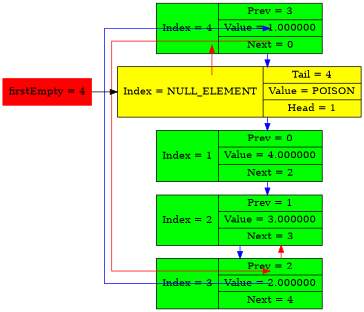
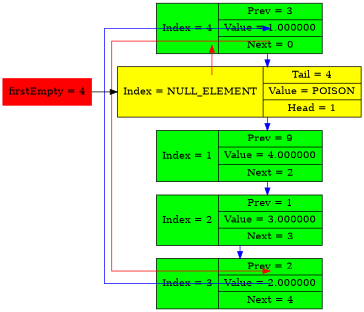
node "Index = 1": text "Prev = 0" -> "Prev = 9"
edge "Index = 3" -> "Index = 2": removed
